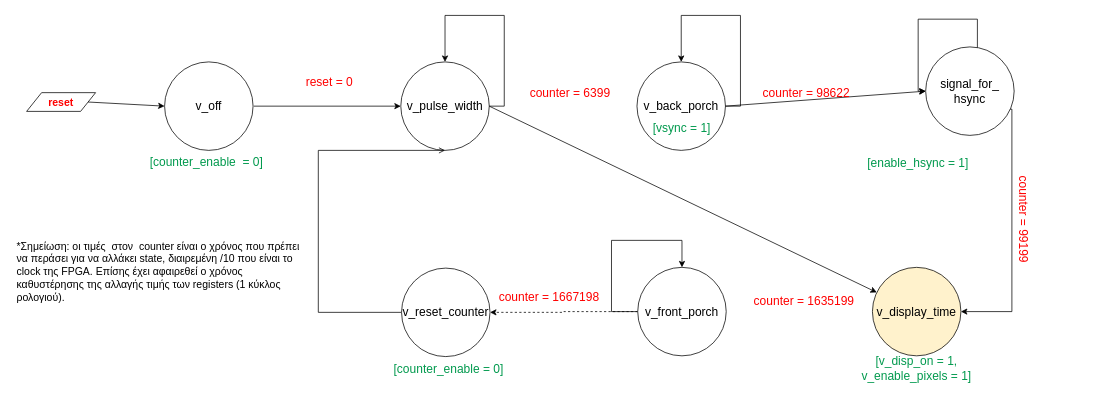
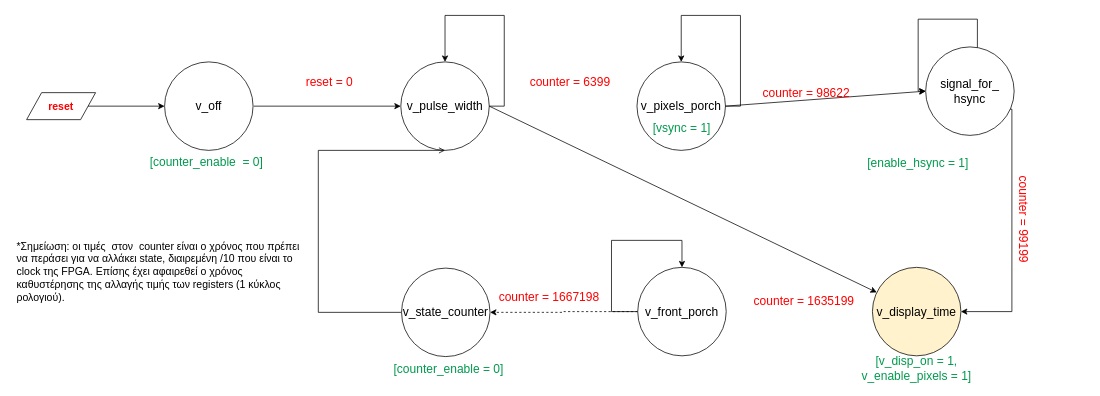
node "counter = 6399": moved (570, 93) -> (570, 81)
node "reset": size 69x19 -> 69x27
node "v_back_porch": label "v_back_porch" -> "v_pixels_porch"
node "v_reset_counter": label "v_reset_counter" -> "v_state_counter"
